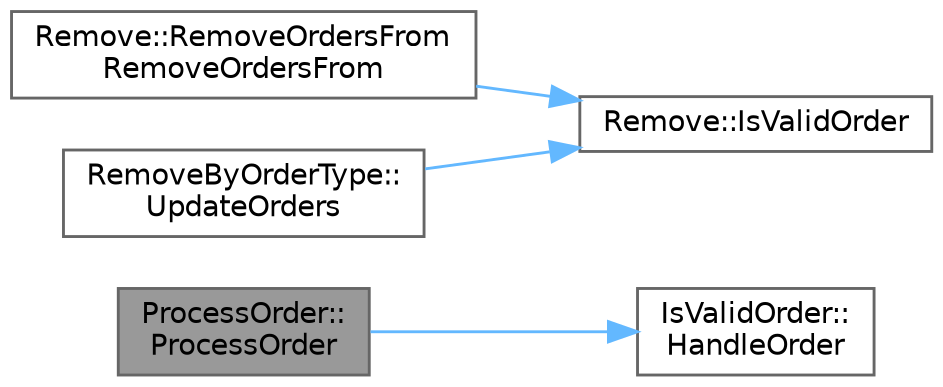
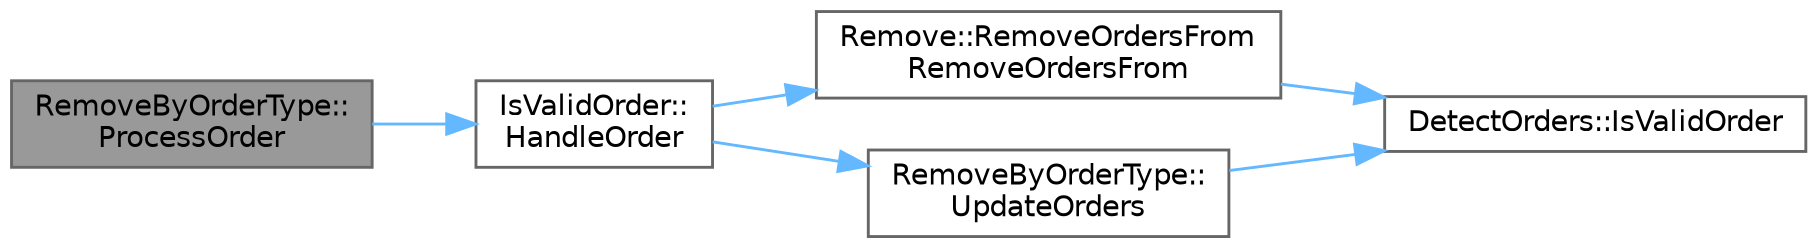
edge "IsValidOrder:: HandleOrder" -> "Remove::RemoveOrdersFrom RemoveOrdersFrom": added
node "Remove::IsValidOrder": label "Remove::IsValidOrder" -> "DetectOrders::IsValidOrder"
edge "IsValidOrder:: HandleOrder" -> "RemoveByOrderType:: UpdateOrders": added
node "ProcessOrder:: ProcessOrder": label "ProcessOrder:: ProcessOrder" -> "RemoveByOrderType:: ProcessOrder"
